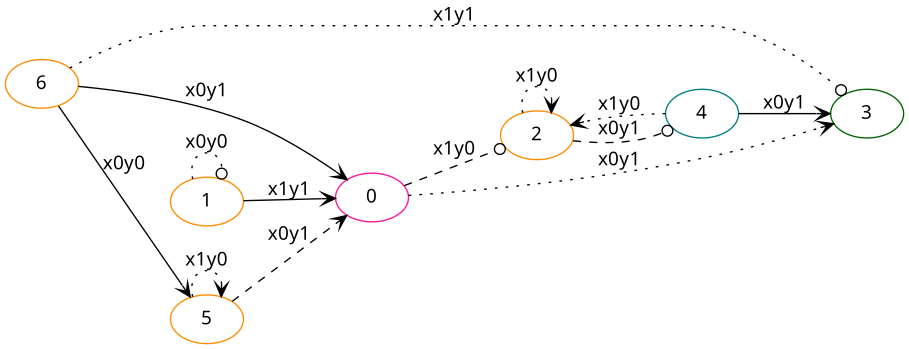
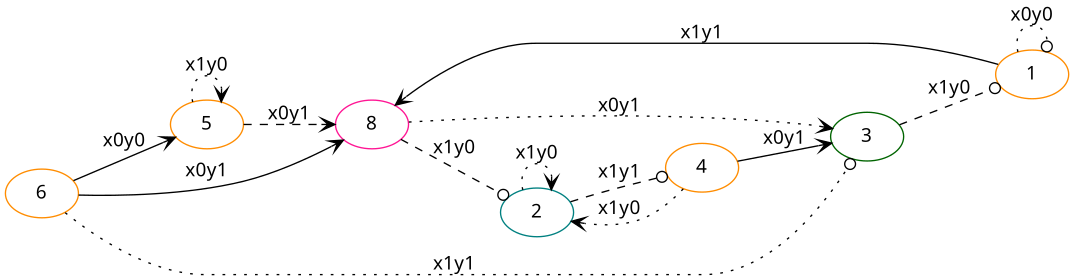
edge "3" -> "1": added, label "x1y0"
node "4": color teal -> darkorange
edge "2" -> "4": label "x0y1" -> "x1y1"
node "2": color darkorange -> teal
node "0": label "0" -> "8"
